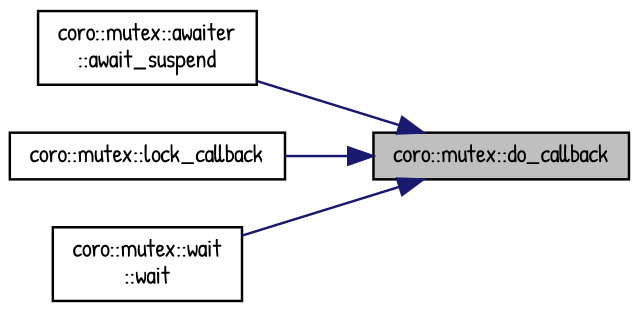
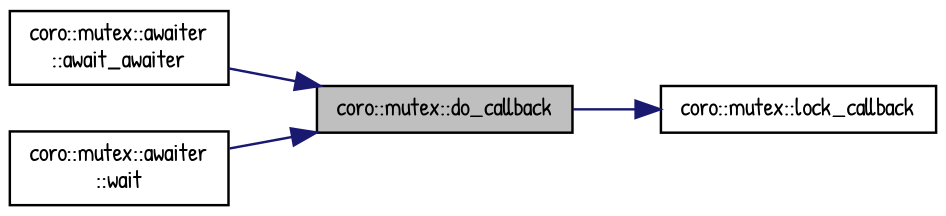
node "coro::mutex::awaiter ::await_suspend": label "coro::mutex::awaiter ::await_suspend" -> "coro::mutex::awaiter ::await_awaiter"
edge "coro::mutex::lock_callback" -> "coro::mutex::do_callback": reversed
node "coro::mutex::wait ::wait": label "coro::mutex::wait ::wait" -> "coro::mutex::awaiter ::wait"
